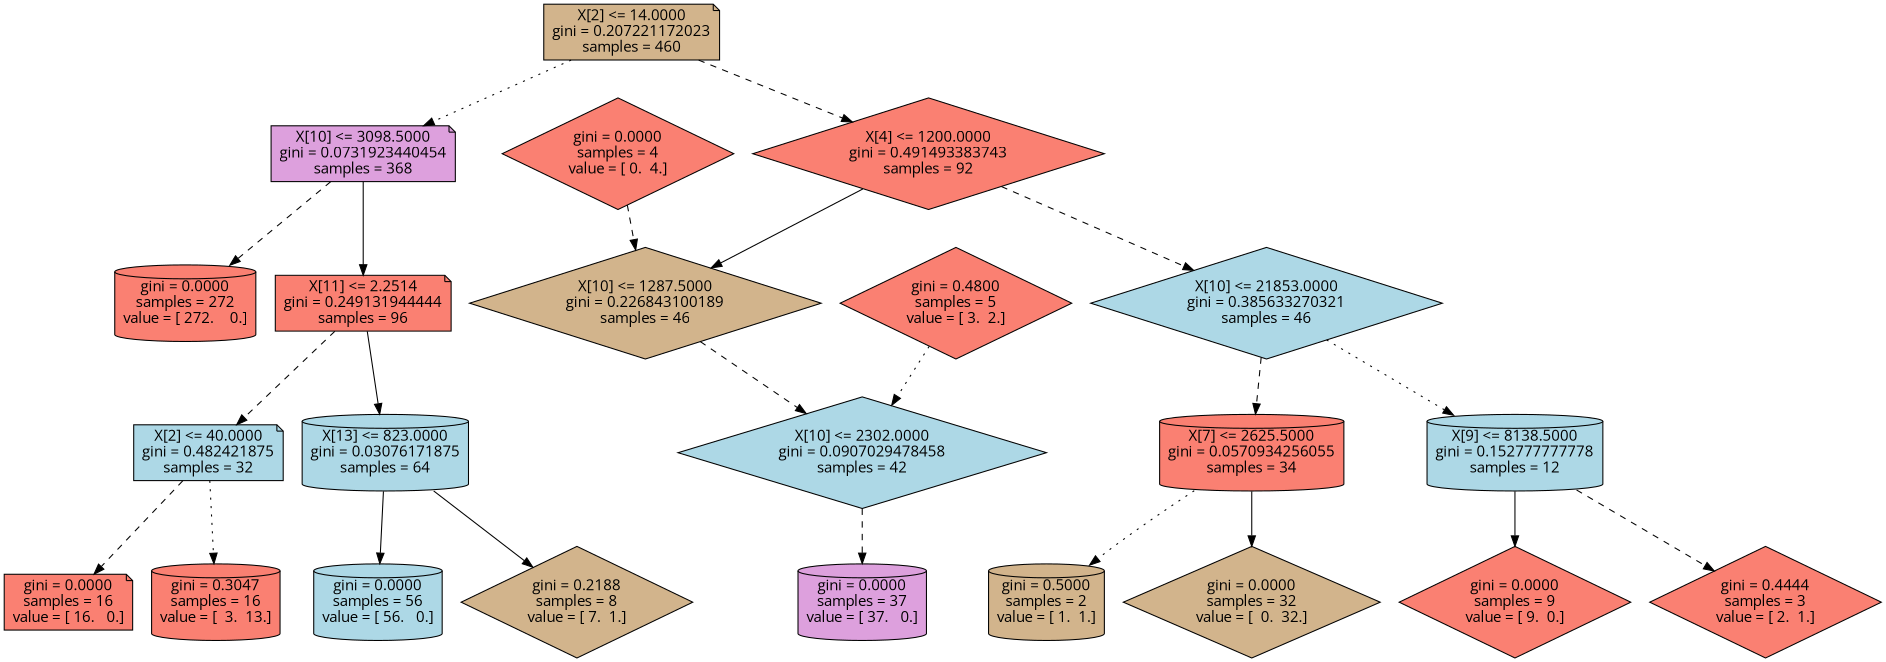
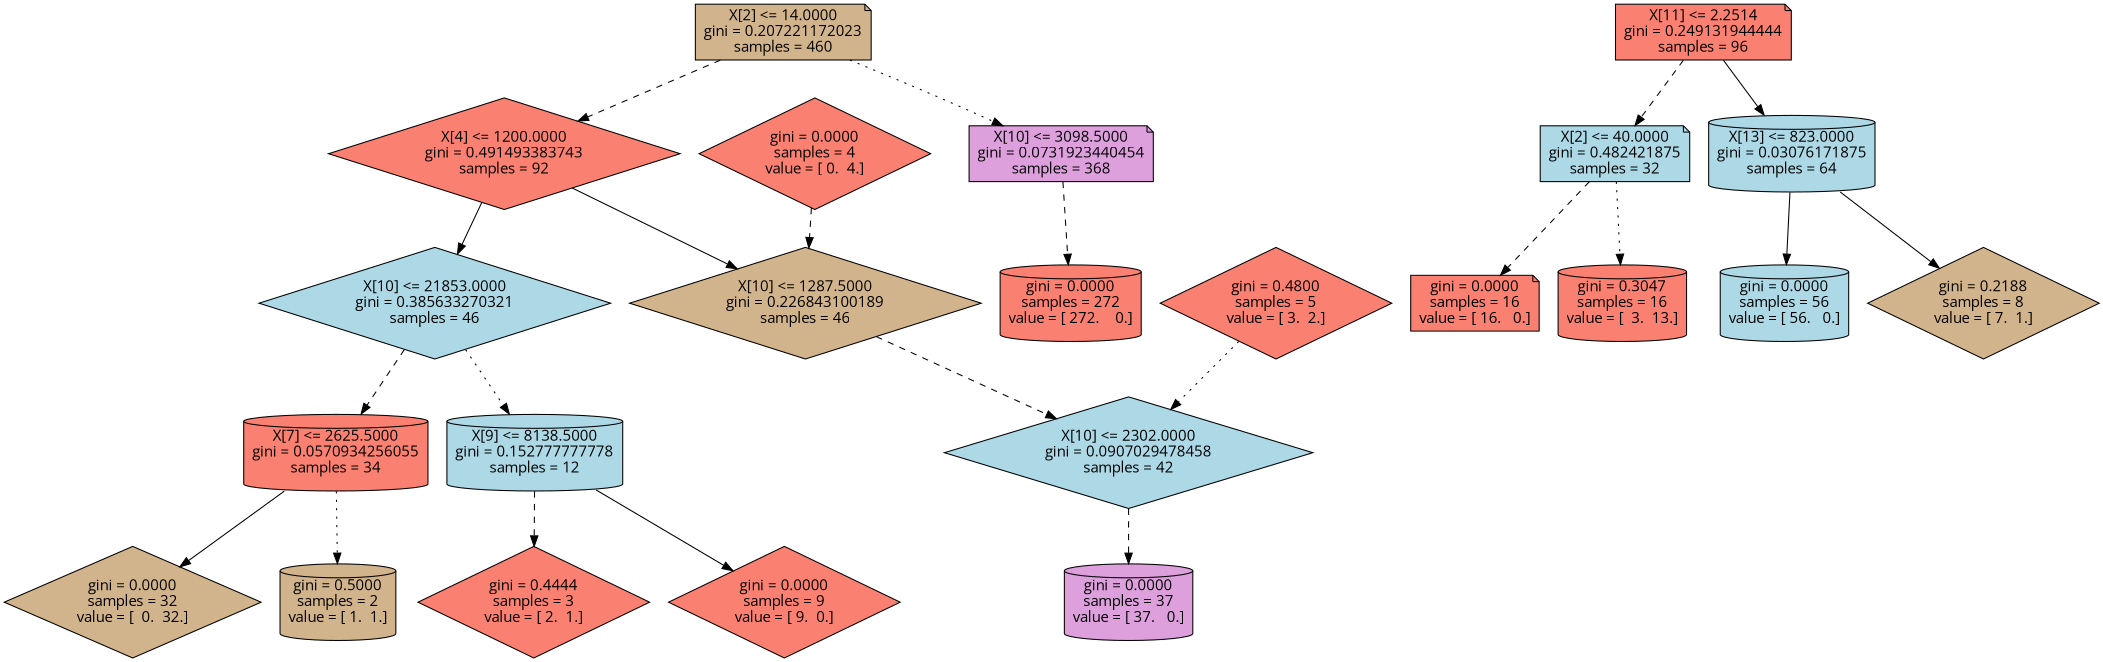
edge "X[10] <= 3098.5000 gini = 0.0731923440454 samples = 368" -> "X[11] <= 2.2514 gini = 0.249131944444 samples = 96": removed
edge "X[4] <= 1200.0000 gini = 0.491493383743 samples = 92" -> "X[10] <= 21853.0000 gini = 0.385633270321 samples = 46": style dashed -> solid
